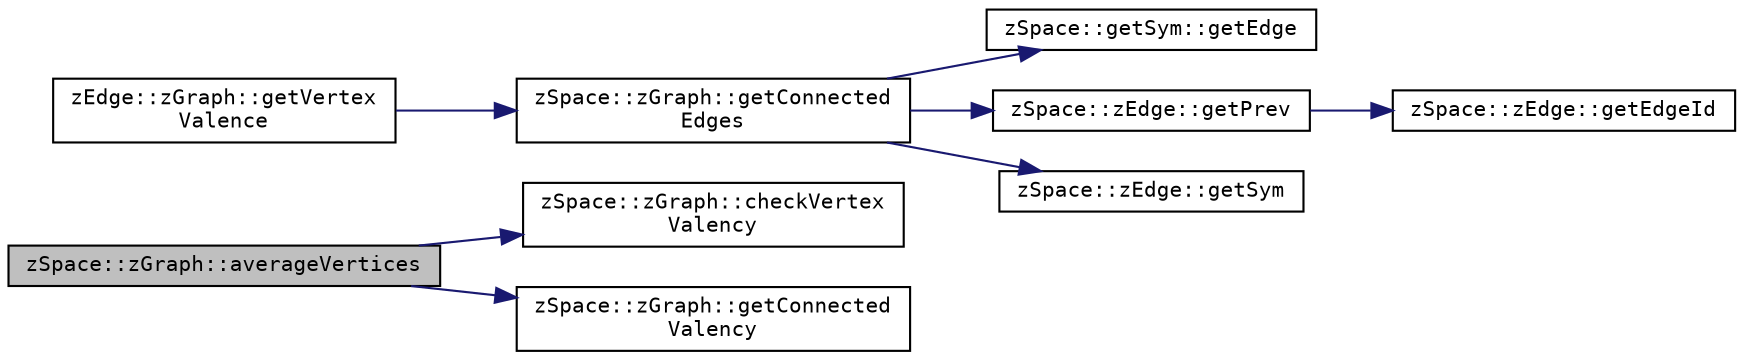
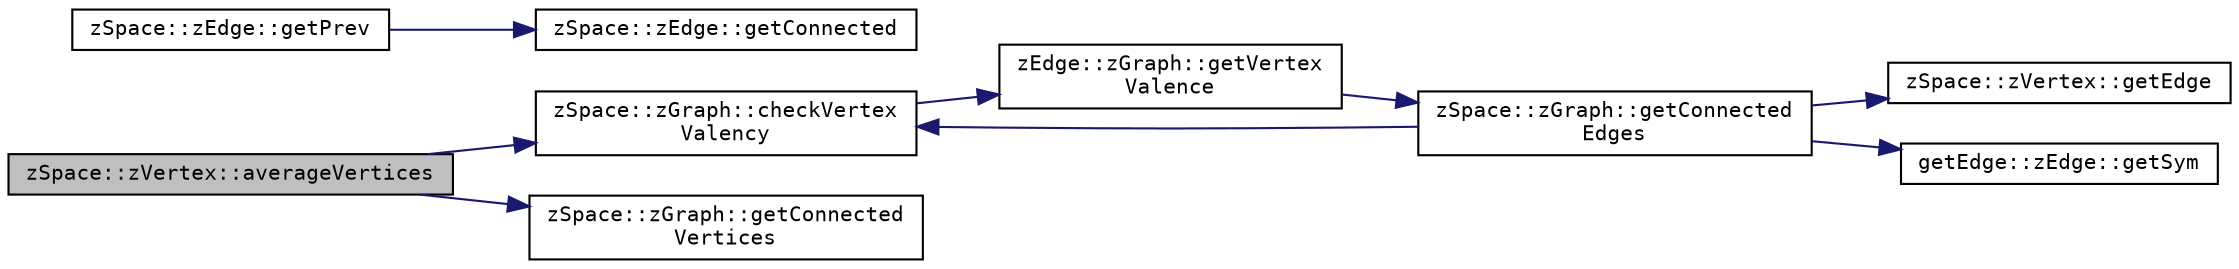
node "zSpace::getSym::getEdge": label "zSpace::getSym::getEdge" -> "zSpace::zVertex::getEdge"
edge "zSpace::zGraph::checkVertex Valency" -> "zEdge::zGraph::getVertex Valence": added
edge "zSpace::zGraph::getConnected Edges" -> "zSpace::zEdge::getPrev": now "zSpace::zGraph::getConnected Edges" -> "zSpace::zGraph::checkVertex Valency"
node "zSpace::zEdge::getEdgeId": label "zSpace::zEdge::getEdgeId" -> "zSpace::zEdge::getConnected"
node "zSpace::zEdge::getSym": label "zSpace::zEdge::getSym" -> "getEdge::zEdge::getSym"
node "zSpace::zGraph::averageVertices": label "zSpace::zGraph::averageVertices" -> "zSpace::zVertex::averageVertices"
node "zSpace::zGraph::getConnected Valency": label "zSpace::zGraph::getConnected Valency" -> "zSpace::zGraph::getConnected Vertices"
